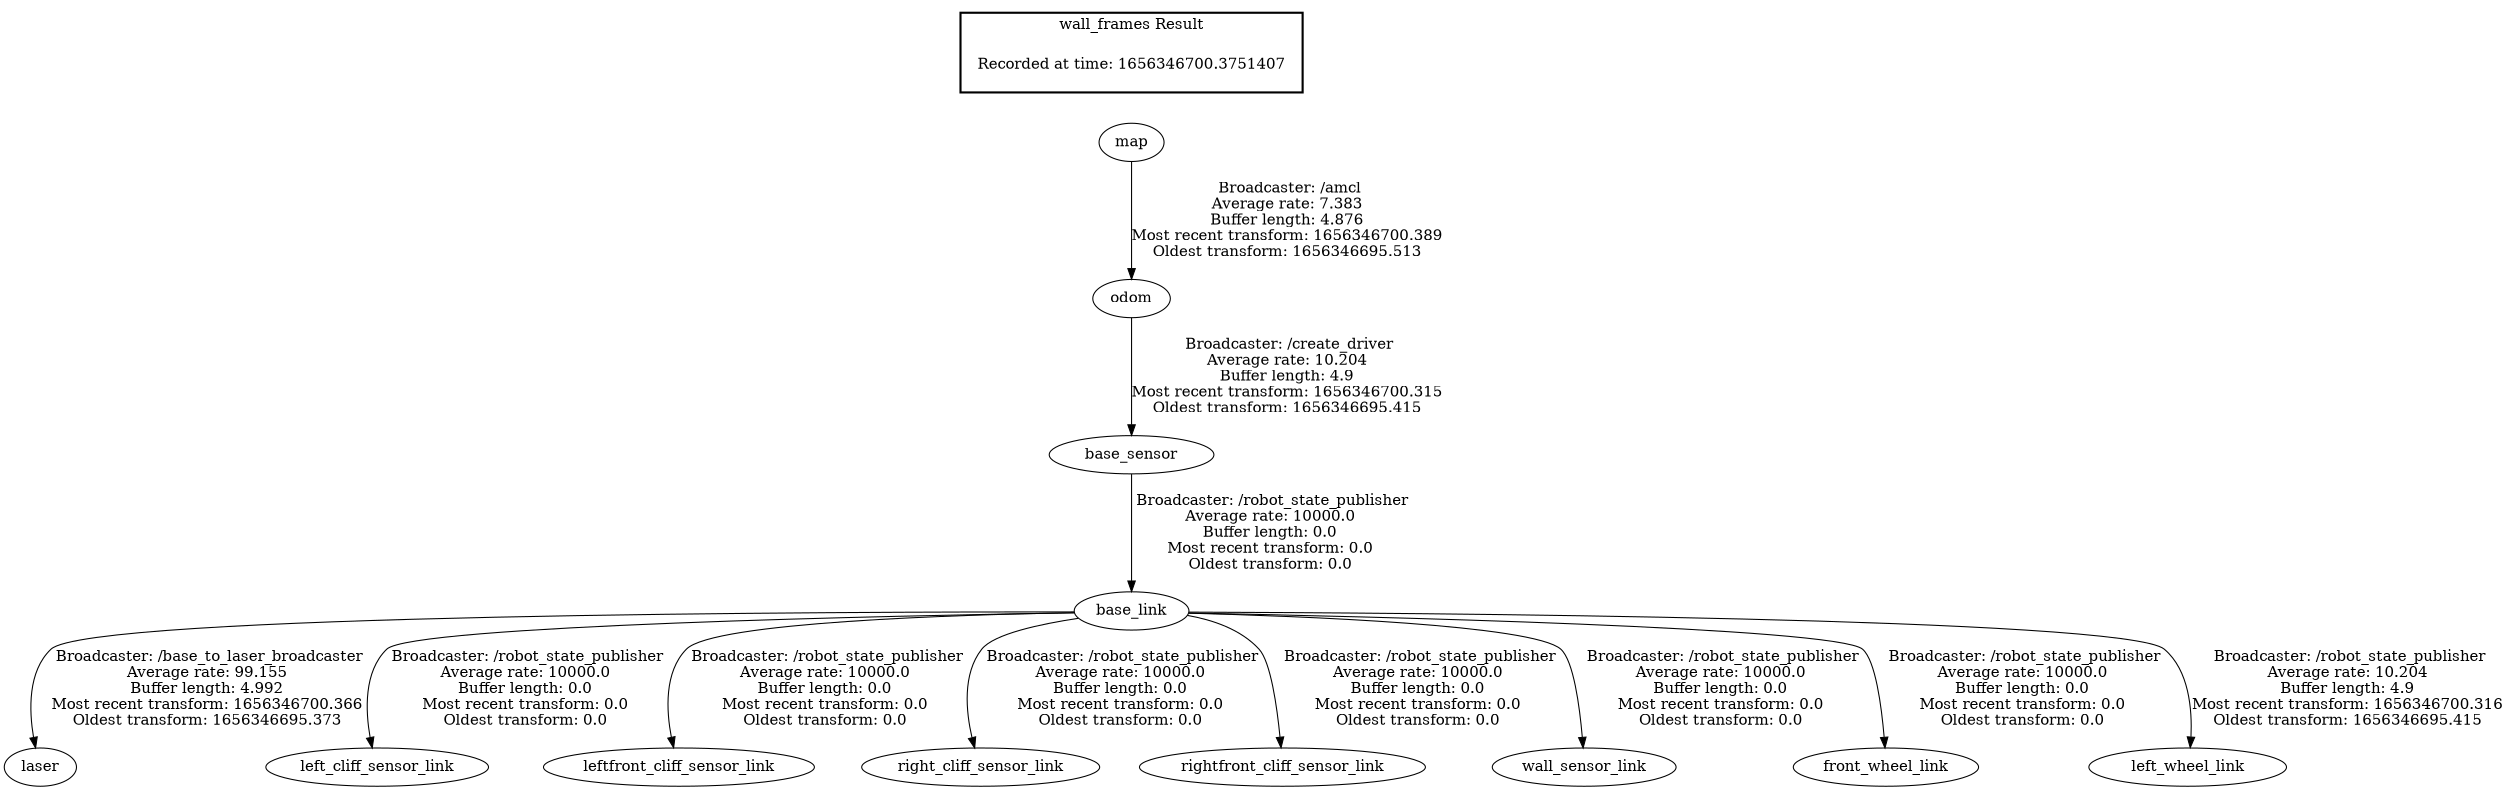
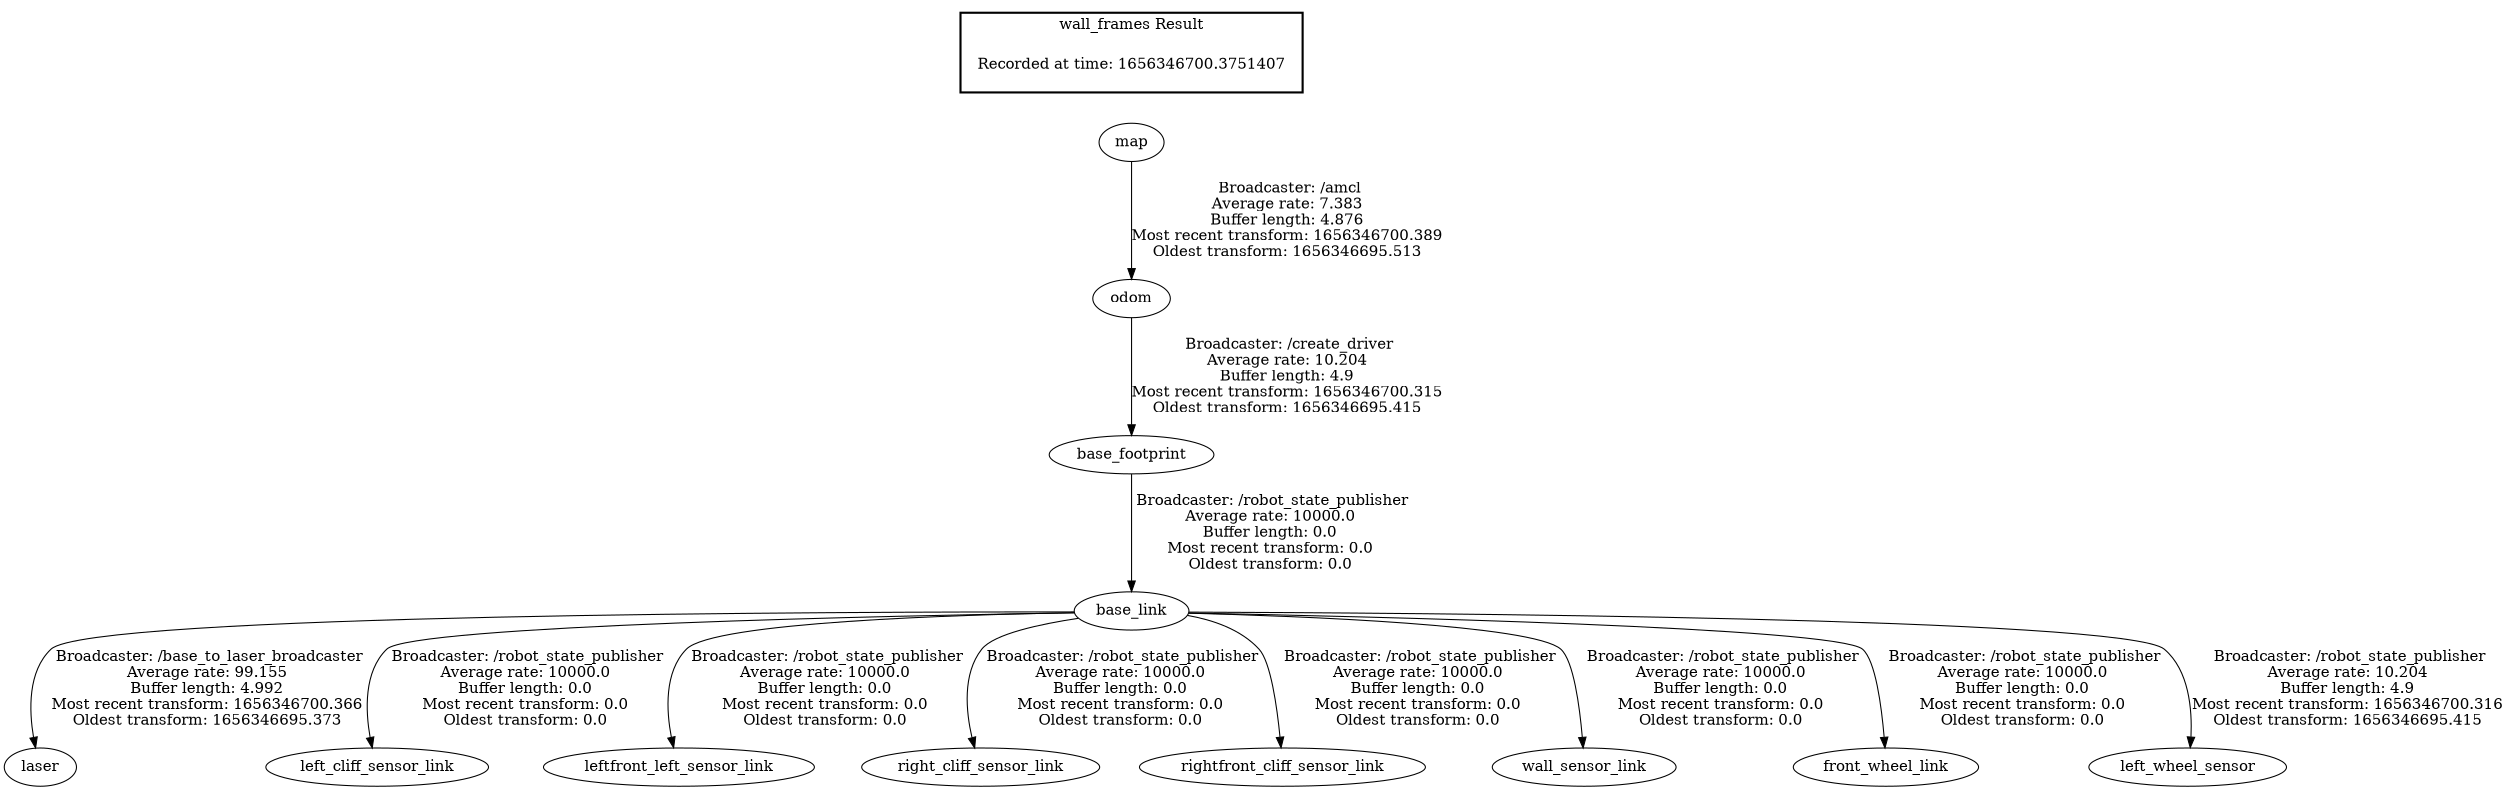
node "base_sensor": label "base_sensor" -> "base_footprint"
node "leftfront_cliff_sensor_link": label "leftfront_cliff_sensor_link" -> "leftfront_left_sensor_link"
node "left_wheel_link": label "left_wheel_link" -> "left_wheel_sensor"
